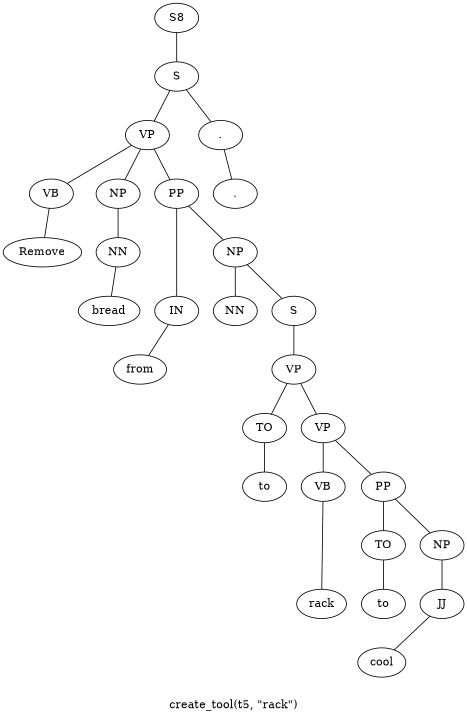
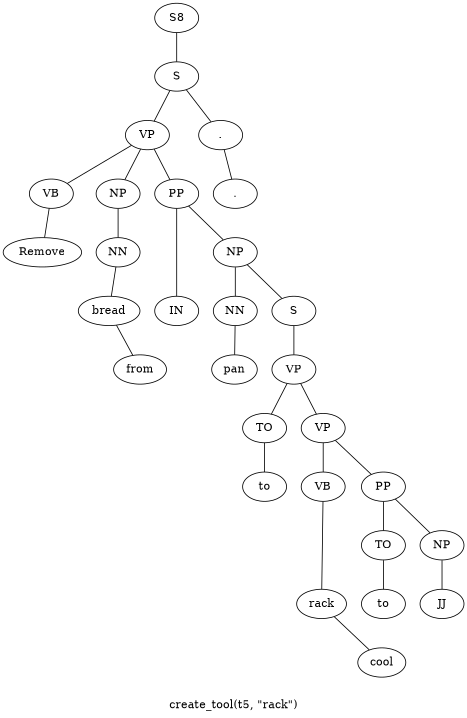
edge "IN" -- "from": now "bread" -- "from"
node "pan": added
edge "JJ" -- "cool": now "rack" -- "cool"
